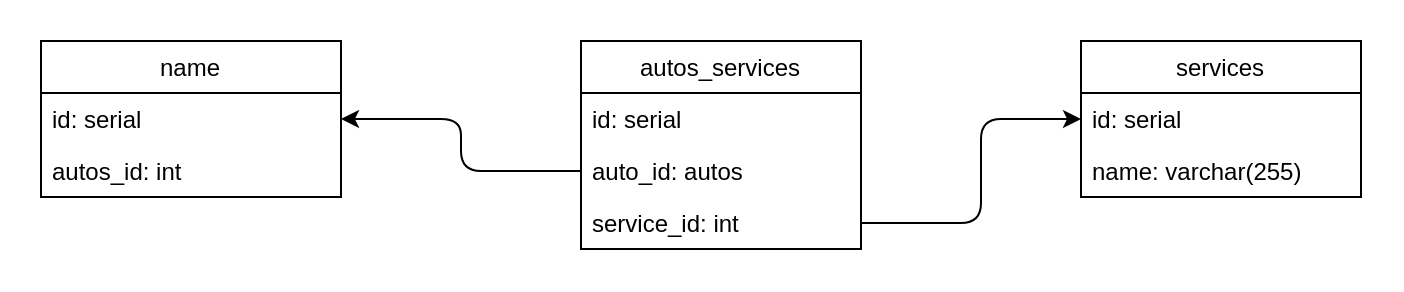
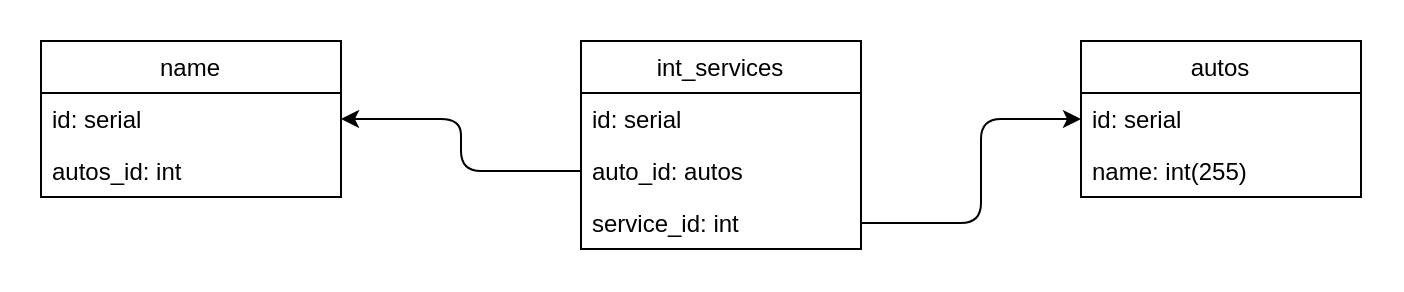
node "autos_services": label "autos_services" -> "int_services"
node "services": label "services" -> "autos"
node "name: varchar(255)": label "name: varchar(255)" -> "name: int(255)"
